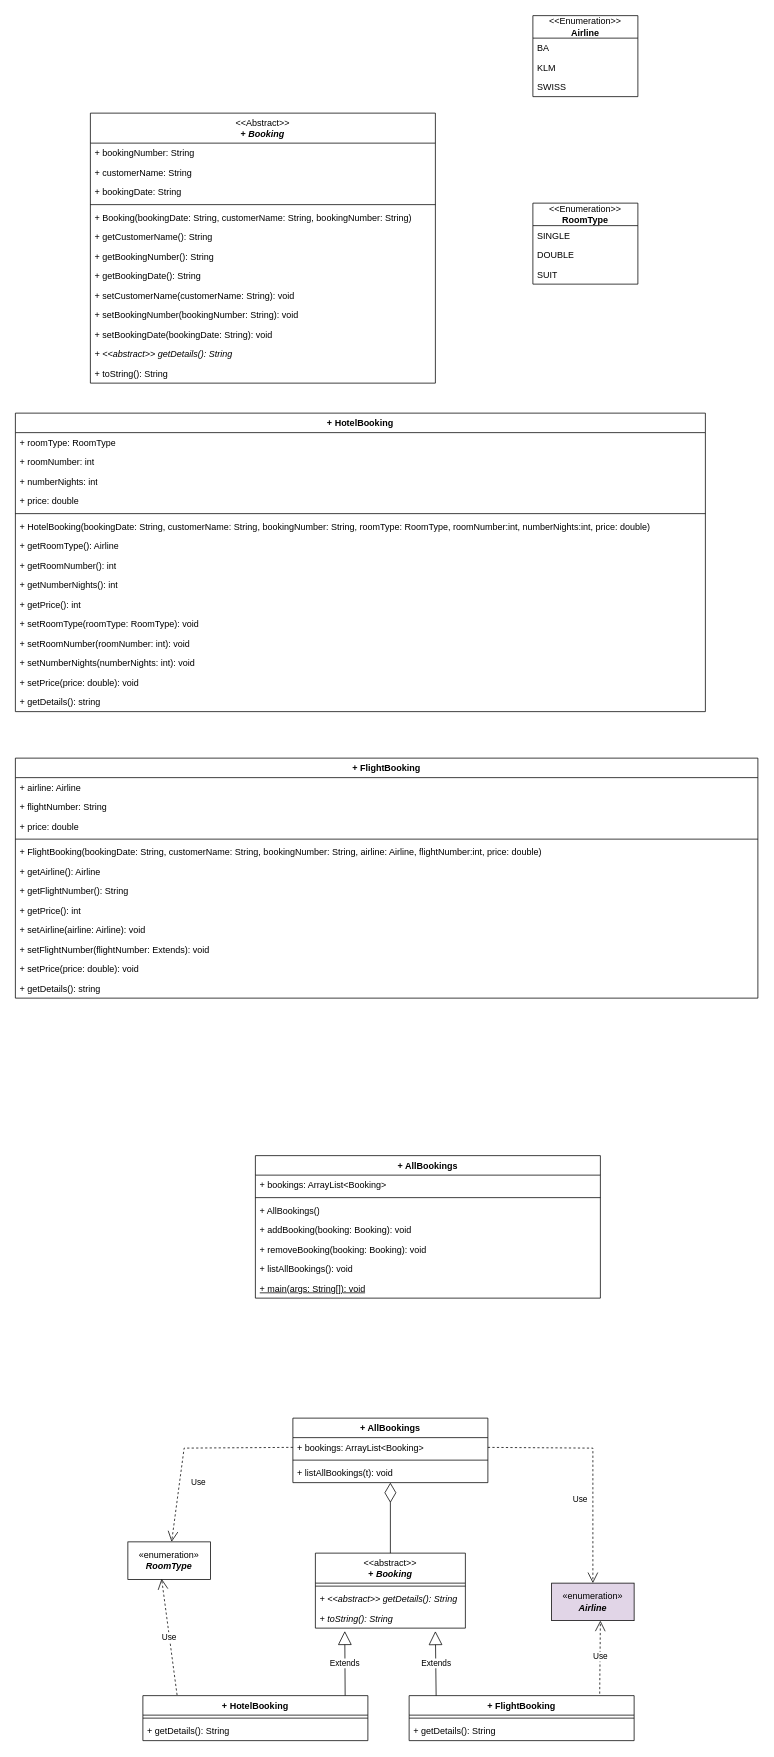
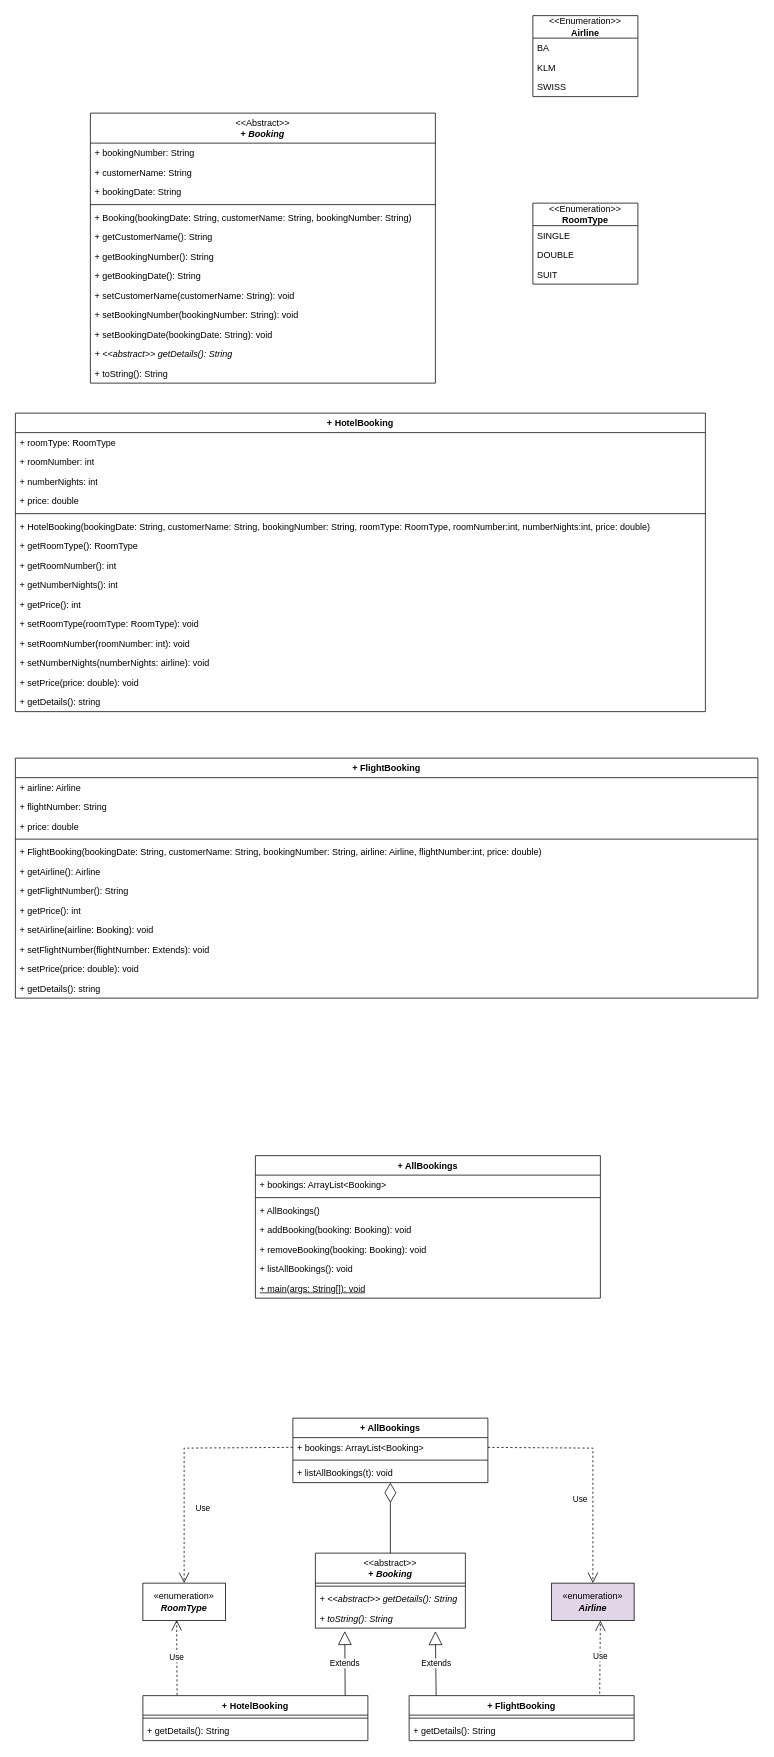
node "+ getRoomType(): Airline": label "+ getRoomType(): Airline" -> "+ getRoomType(): RoomType"
node "+ setNumberNights(numberNights: int): void": label "+ setNumberNights(numberNights: int): void" -> "+ setNumberNights(numberNights: airline): void"
node "+ setAirline(airline: Airline): void": label "+ setAirline(airline: Airline): void" -> "+ setAirline(airline: Booking): void"
node "«enumeration» RoomType": moved (169, 1560) -> (184, 1602)
